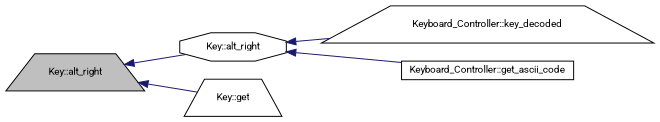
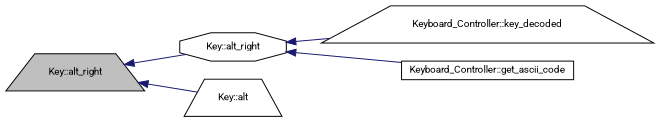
node "Key::get": label "Key::get" -> "Key::alt"
